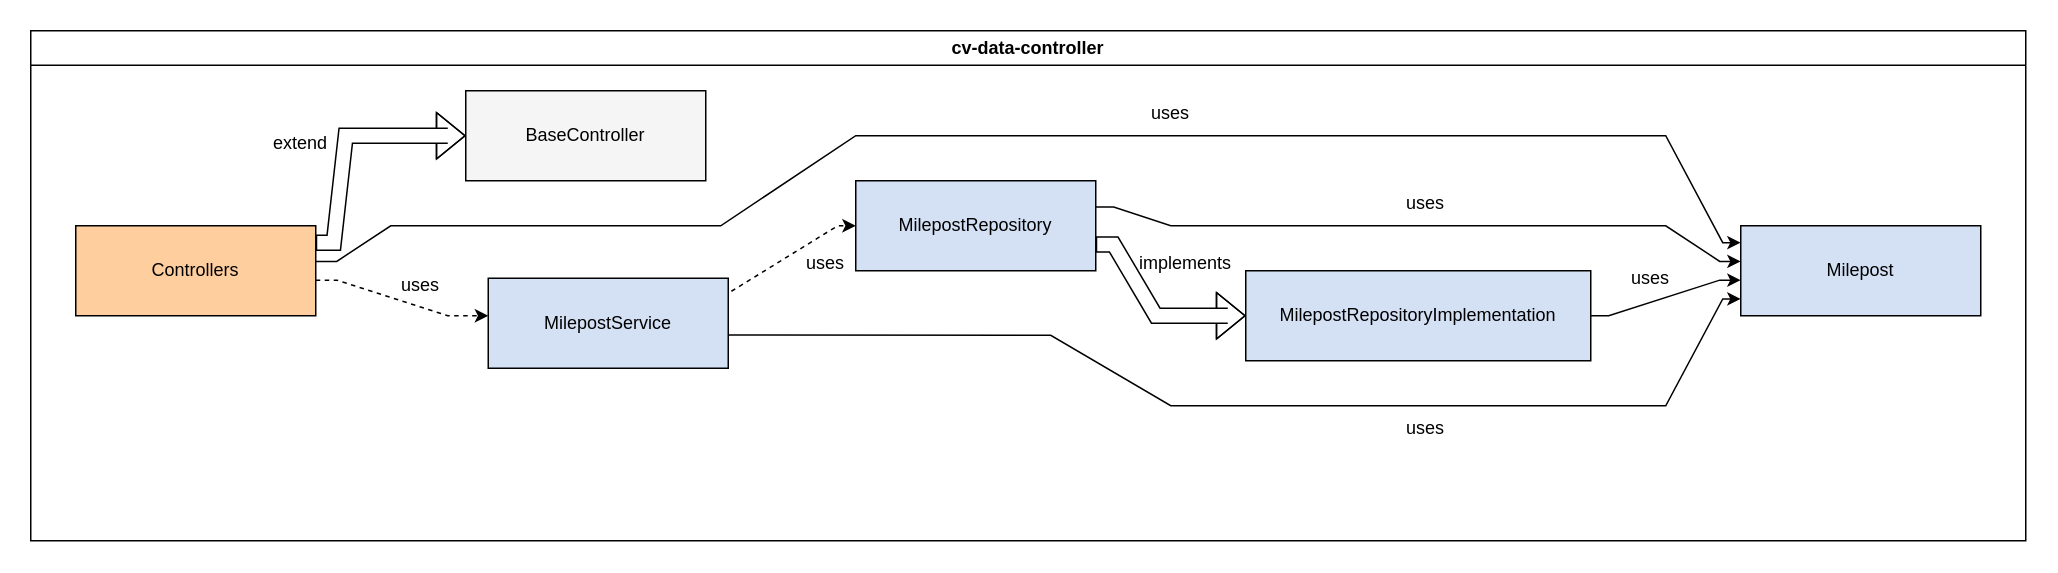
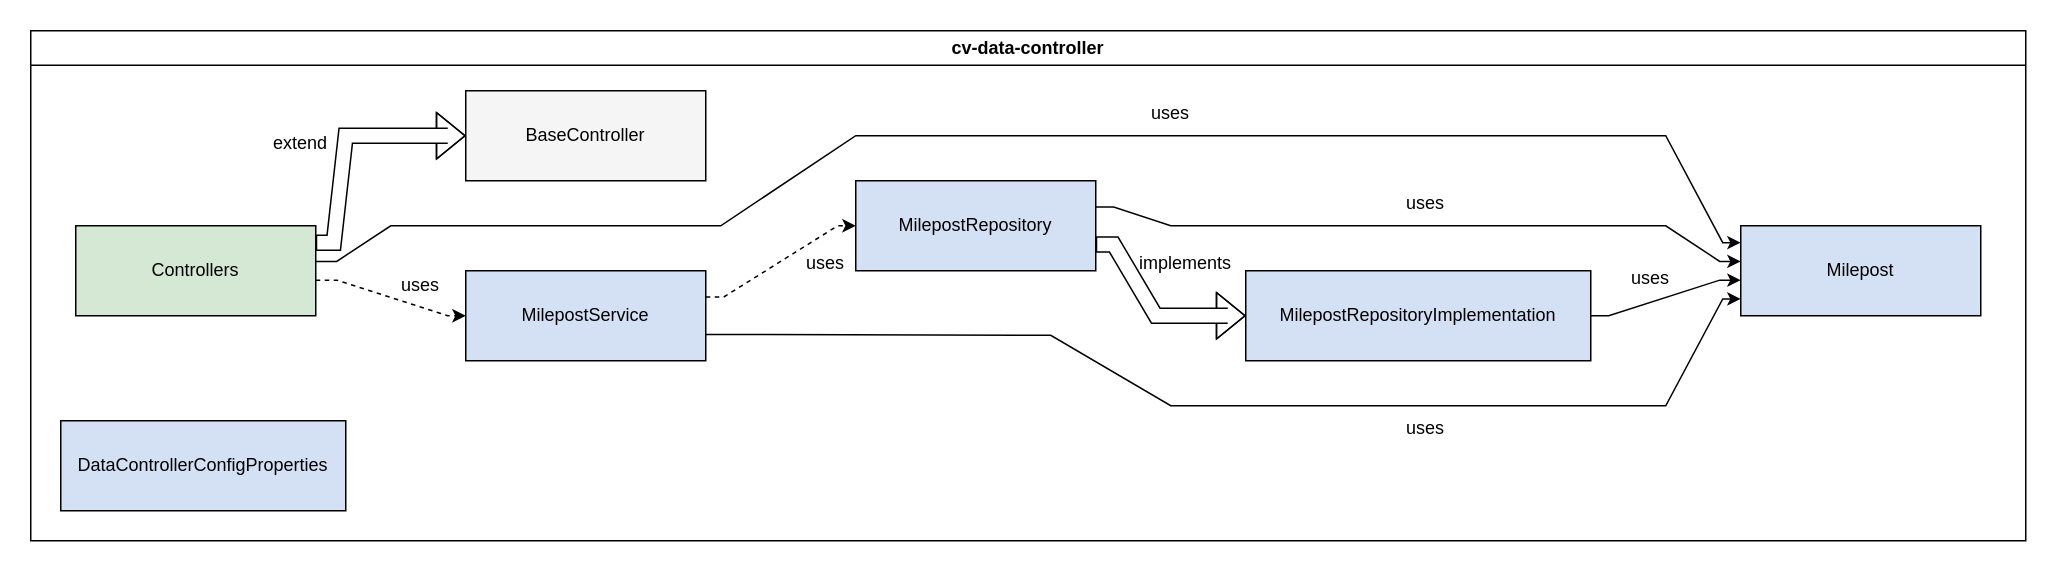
node "Controllers": fillcolor #ffce9f -> #d5e8d4
node "MilepostService": moved (608, 323) -> (586, 316)
node "DataControllerConfigProperties": added
